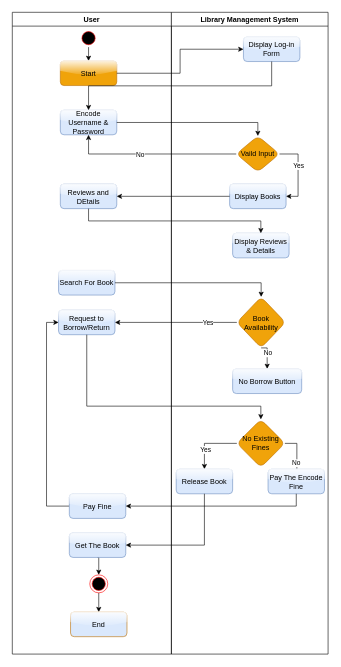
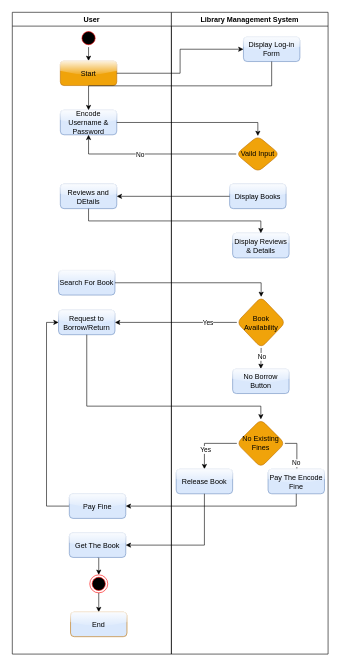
edge "Vaild Input" -> "Display Books": removed, label "Yes"
node "No Borrow Button": size 69x25 -> 56x25
